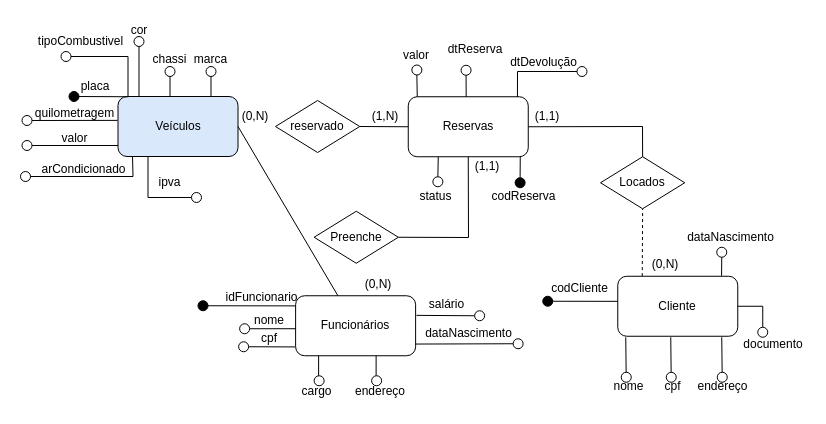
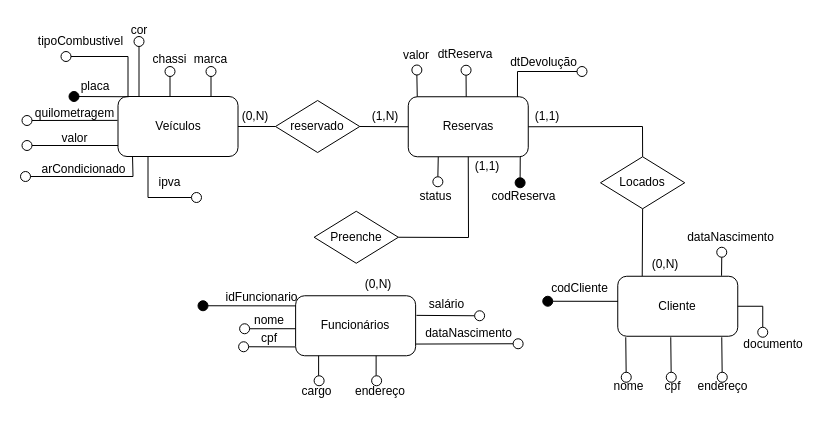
node "dtReserva": moved (476, 49) -> (466, 54)
node "Veículos": fillcolor #dae8fc -> #ffffff
edge "Veículos" -- "Funcionários": now "Veículos" -- "reservado"
edge "Locados" -- "Cliente": style dashed -> solid
